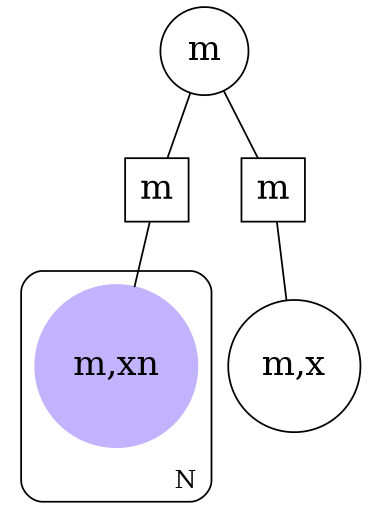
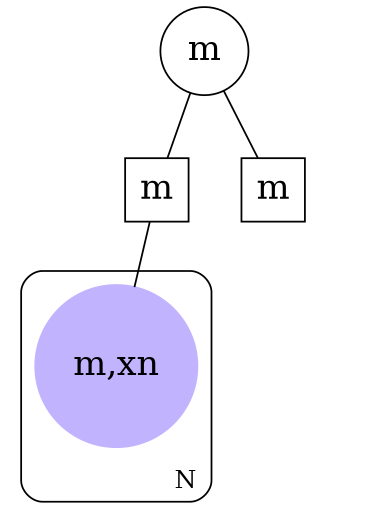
node "m,x": removed
